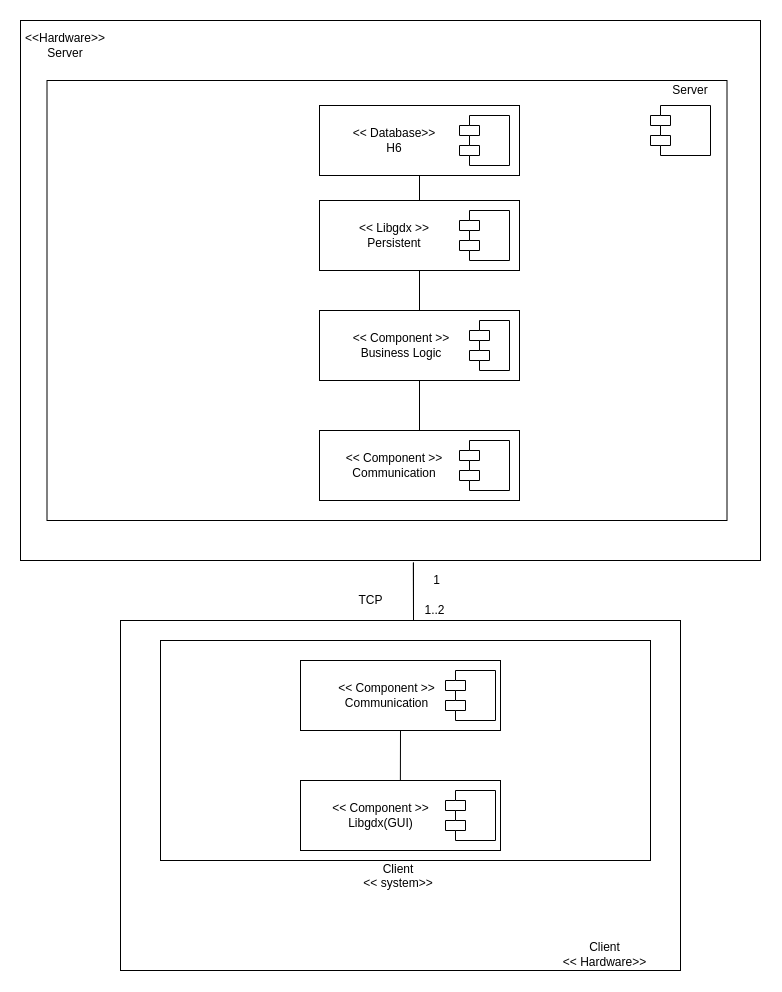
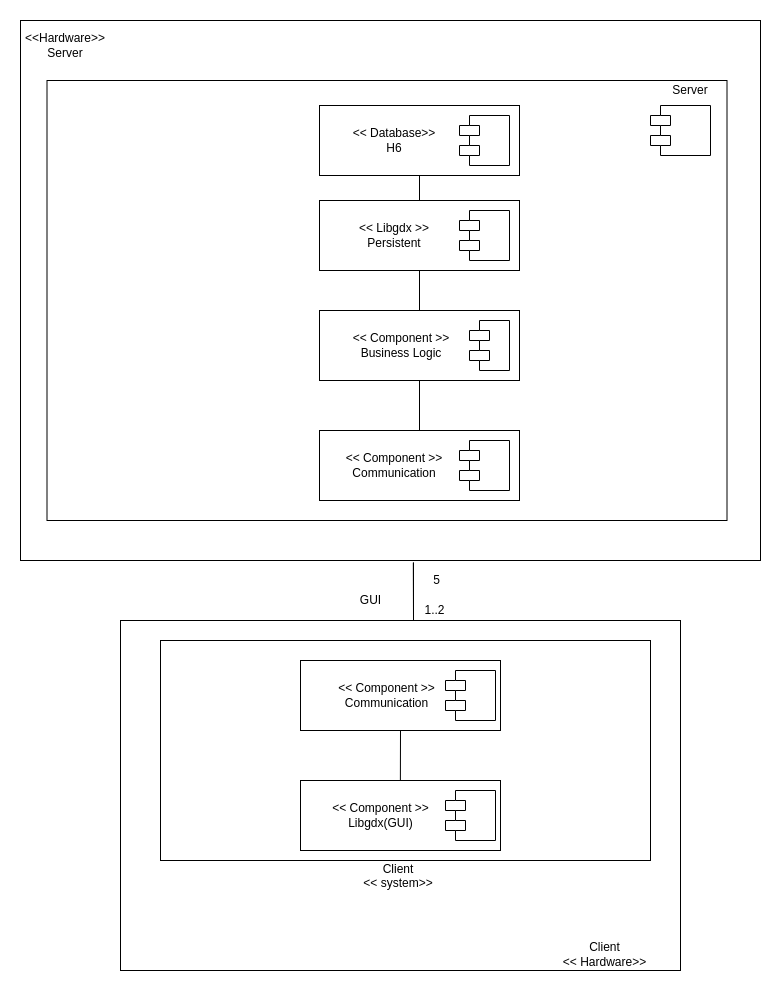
node "1": label "1" -> "5"
node "TCP": label "TCP" -> "GUI"
